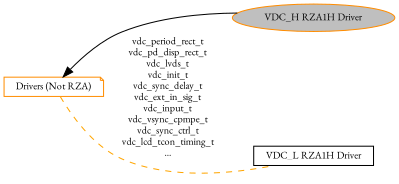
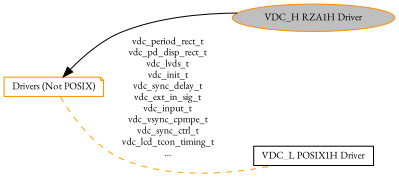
node "Drivers (Not RZA)": label "Drivers (Not RZA)" -> "Drivers (Not POSIX)"
node "VDC_L RZA1H Driver": label "VDC_L RZA1H Driver" -> "VDC_L POSIX1H Driver"
